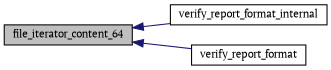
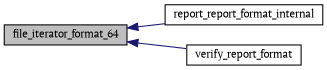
node "verify_report_format_internal": label "verify_report_format_internal" -> "report_report_format_internal"
node "file_iterator_content_64": label "file_iterator_content_64" -> "file_iterator_format_64"
